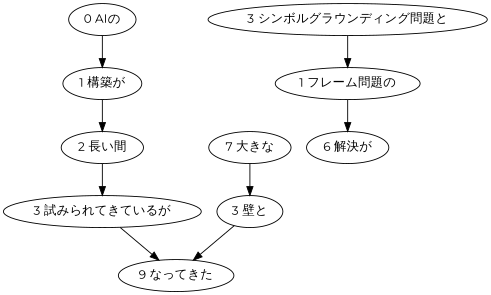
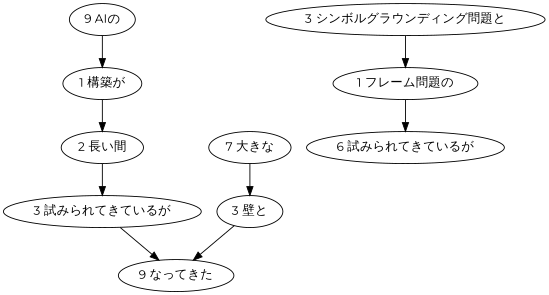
node "0 AIの": label "0 AIの" -> "9 AIの"
node "6 解決が": label "6 解決が" -> "6 試みられてきているが"
